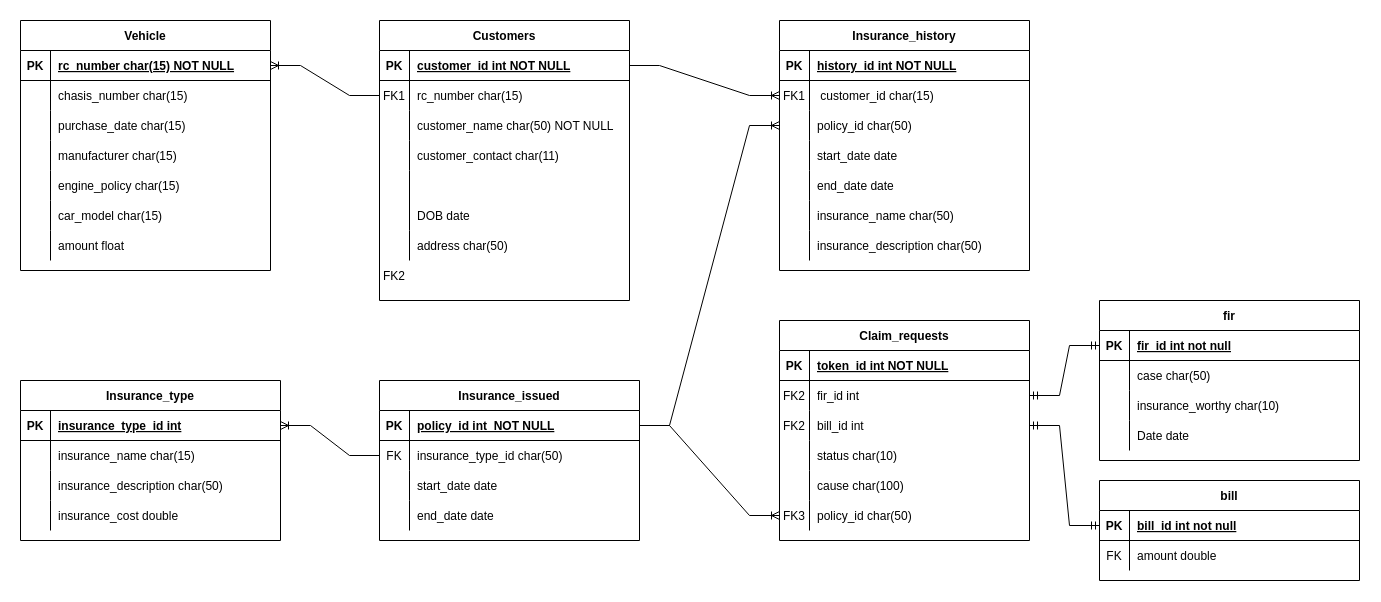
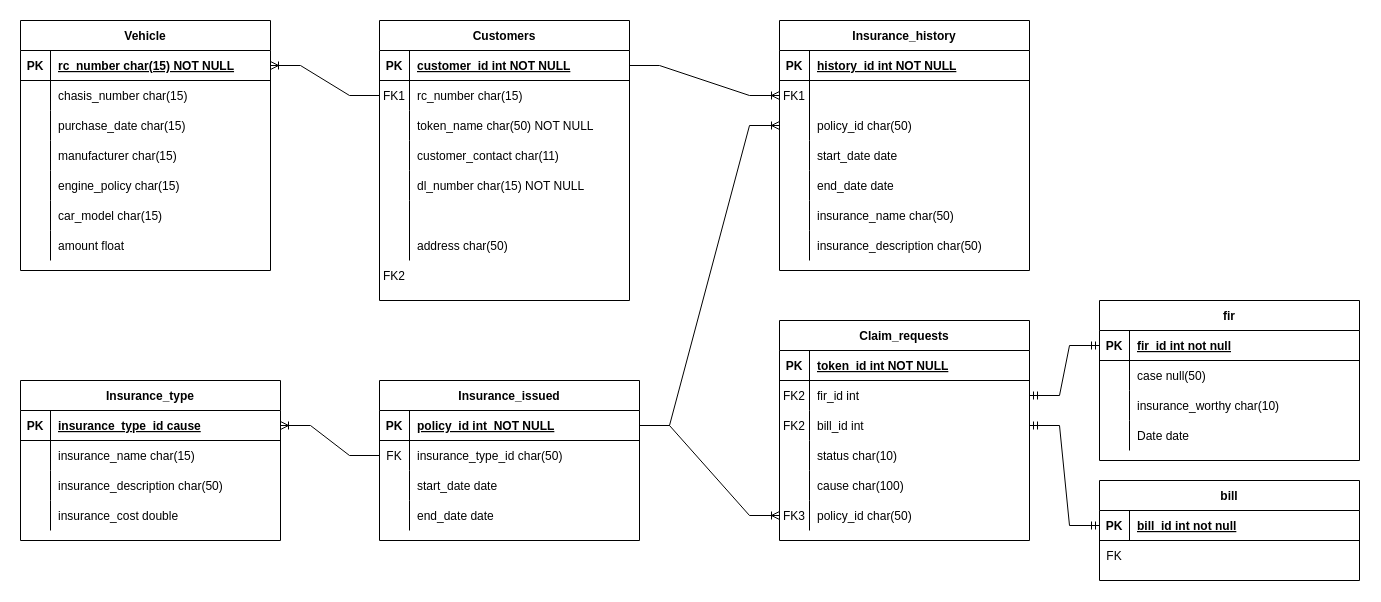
node "customer_id char(15)": removed
node "customer_name char(50) NOT NULL": label "customer_name char(50) NOT NULL" -> "token_name char(50) NOT NULL"
node "dl_number char(15) NOT NULL": added
node "DOB date": removed
node "case char(50)": label "case char(50)" -> "case null(50)"
node "insurance_type_id int": label "insurance_type_id int" -> "insurance_type_id cause"
node "amount double": removed
